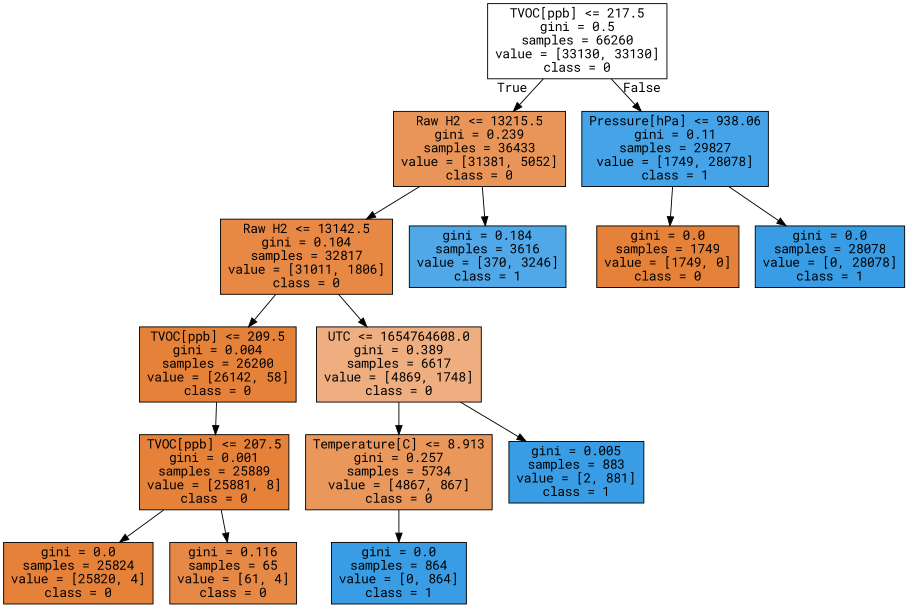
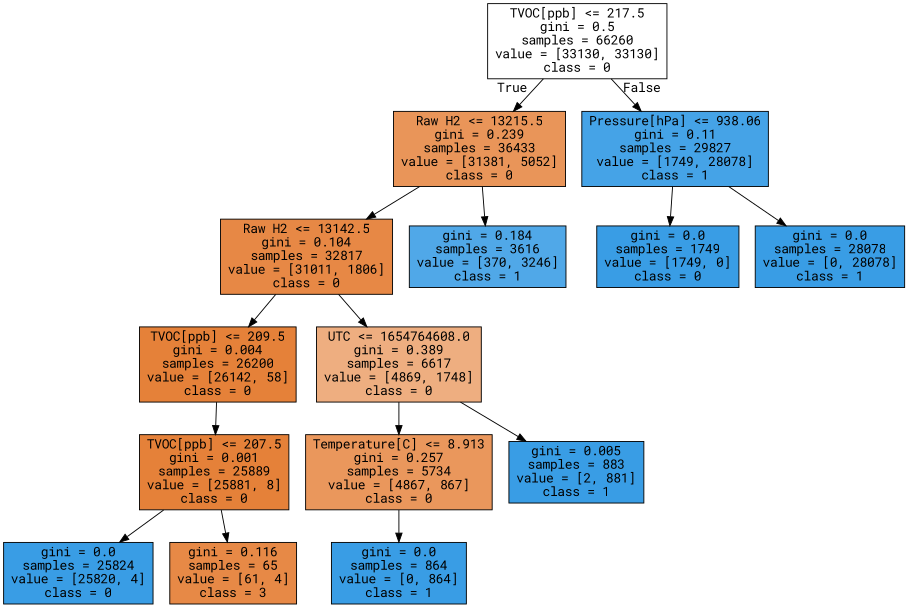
node "gini = 0.0 samples = 1749 value = [1749, 0] class = 0": fillcolor #e58139 -> #399de5
node "gini = 0.0 samples = 25824 value = [25820, 4] class = 0": fillcolor #e58139 -> #399de5
node "gini = 0.116 samples = 65 value = [61, 4] class = 0": label "gini = 0.116 samples = 65 value = [61, 4] class = 0" -> "gini = 0.116 samples = 65 value = [61, 4] class = 3"
